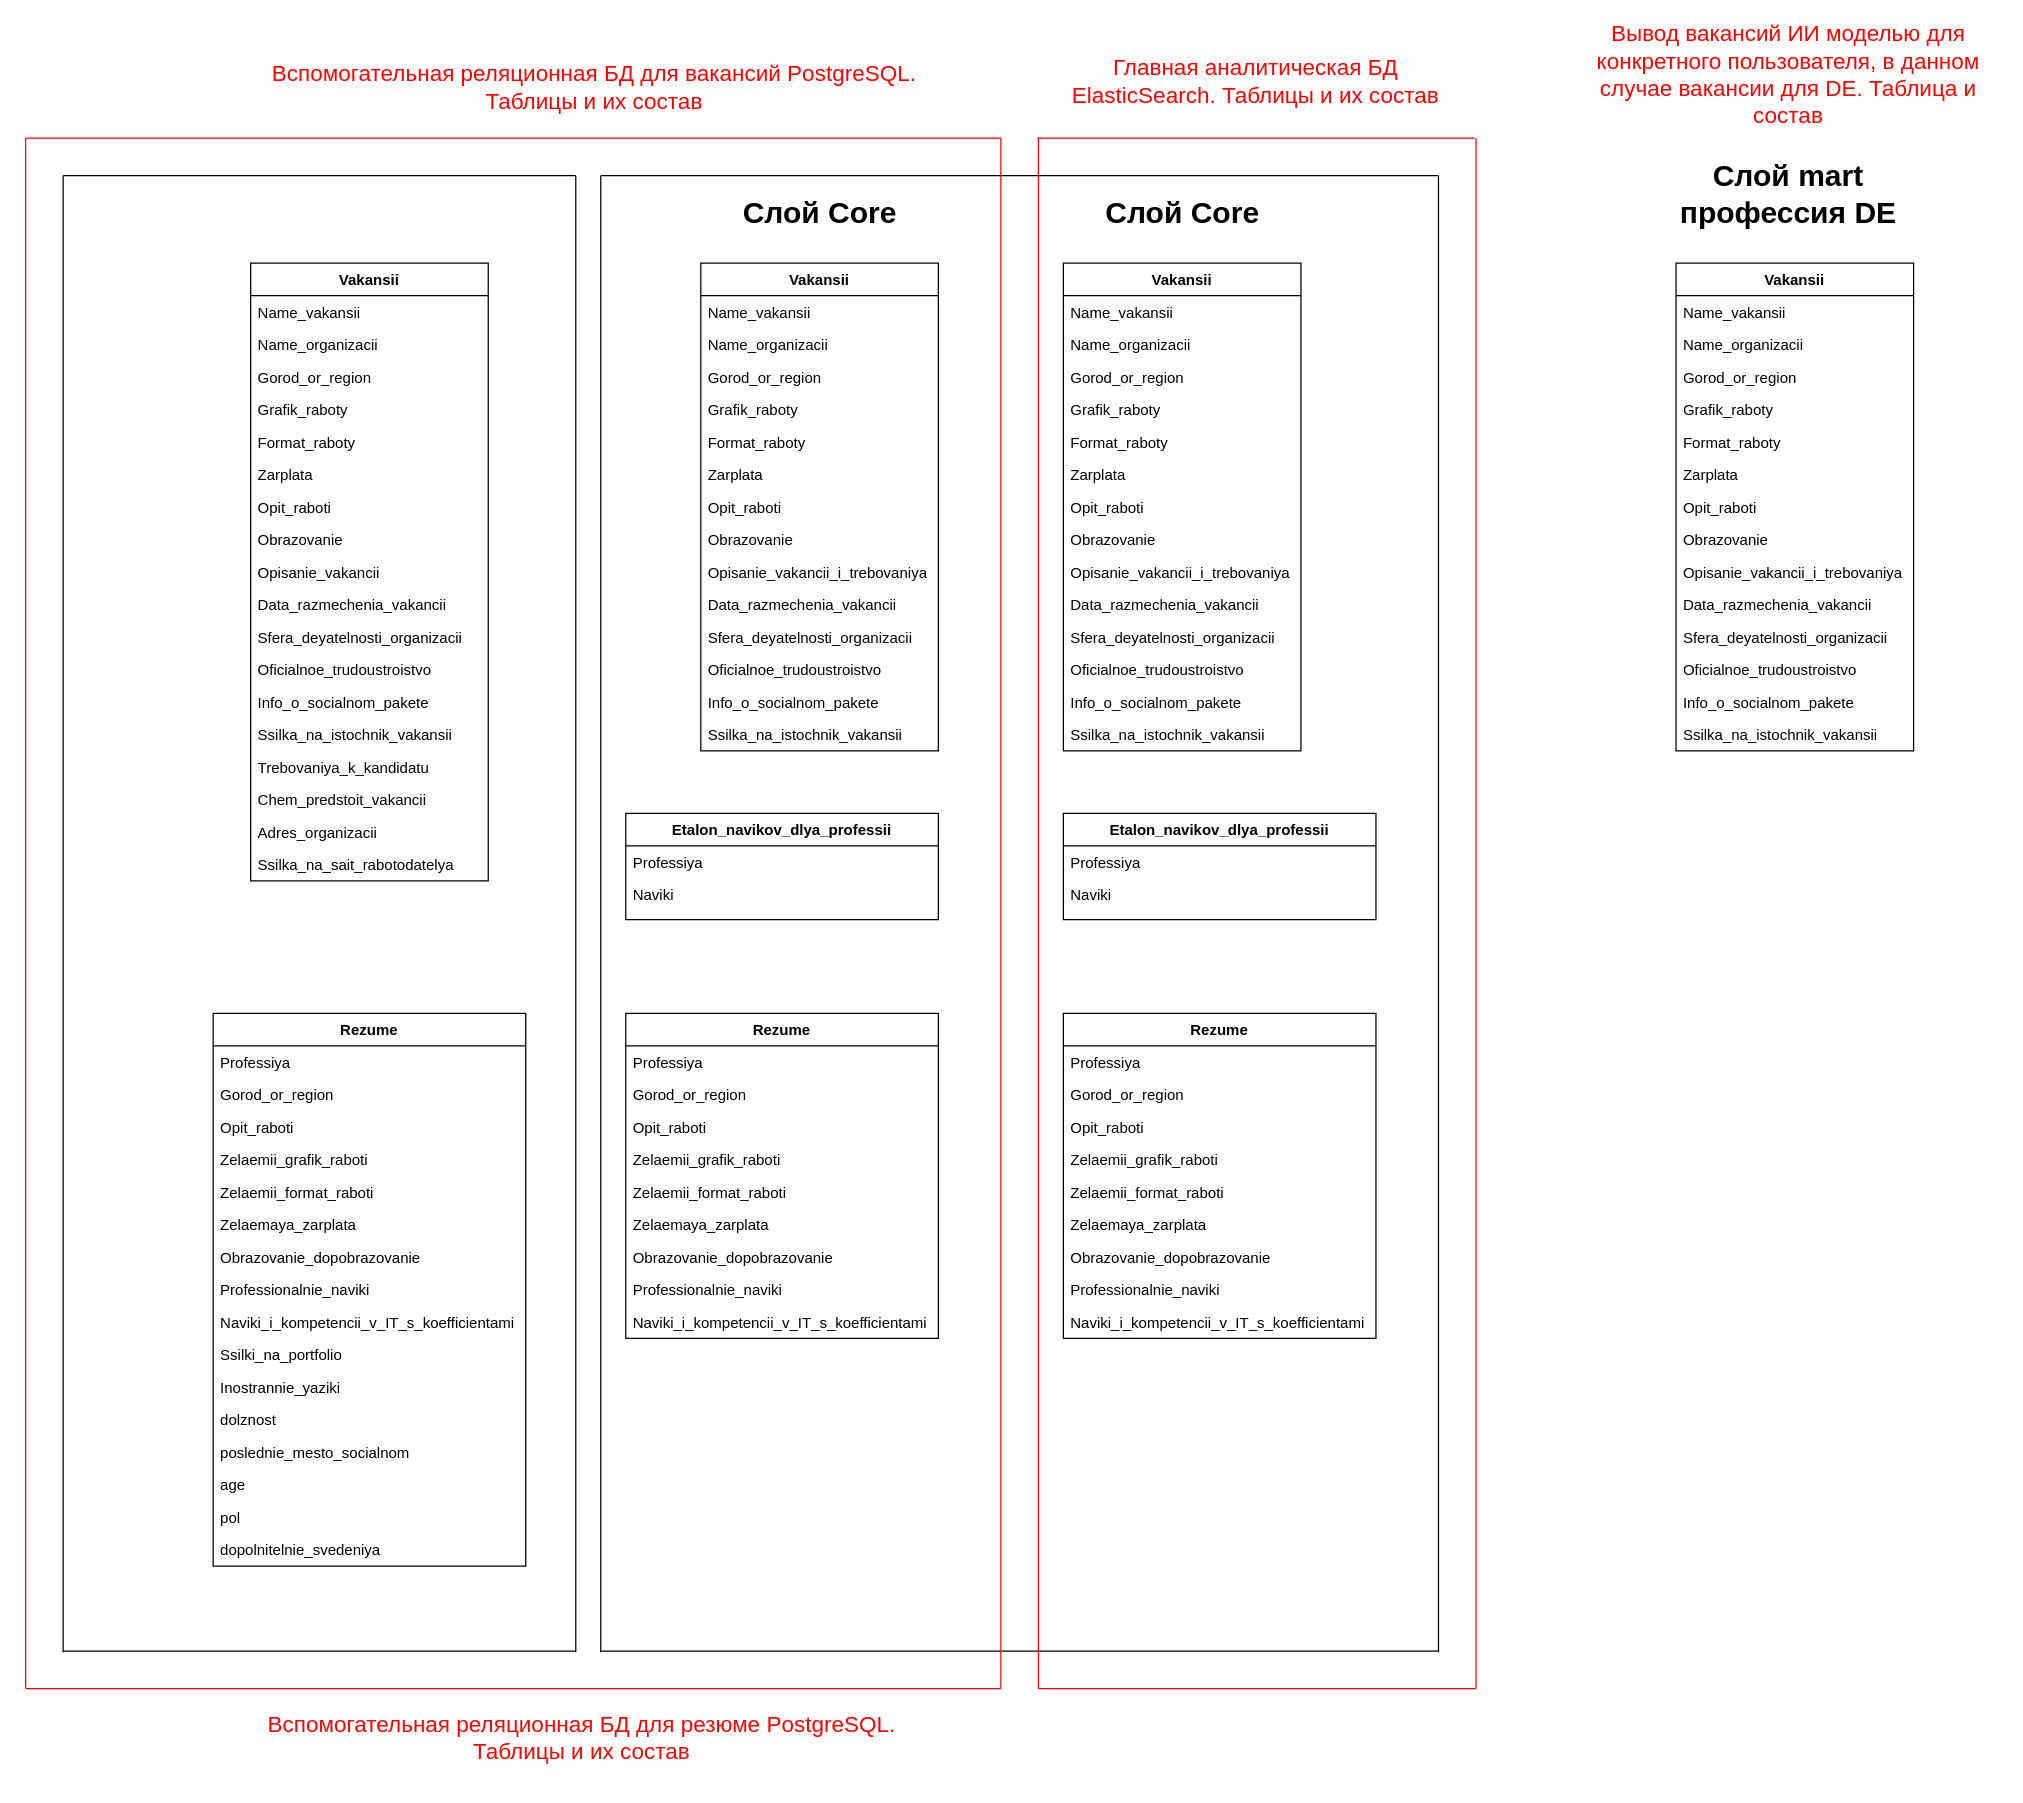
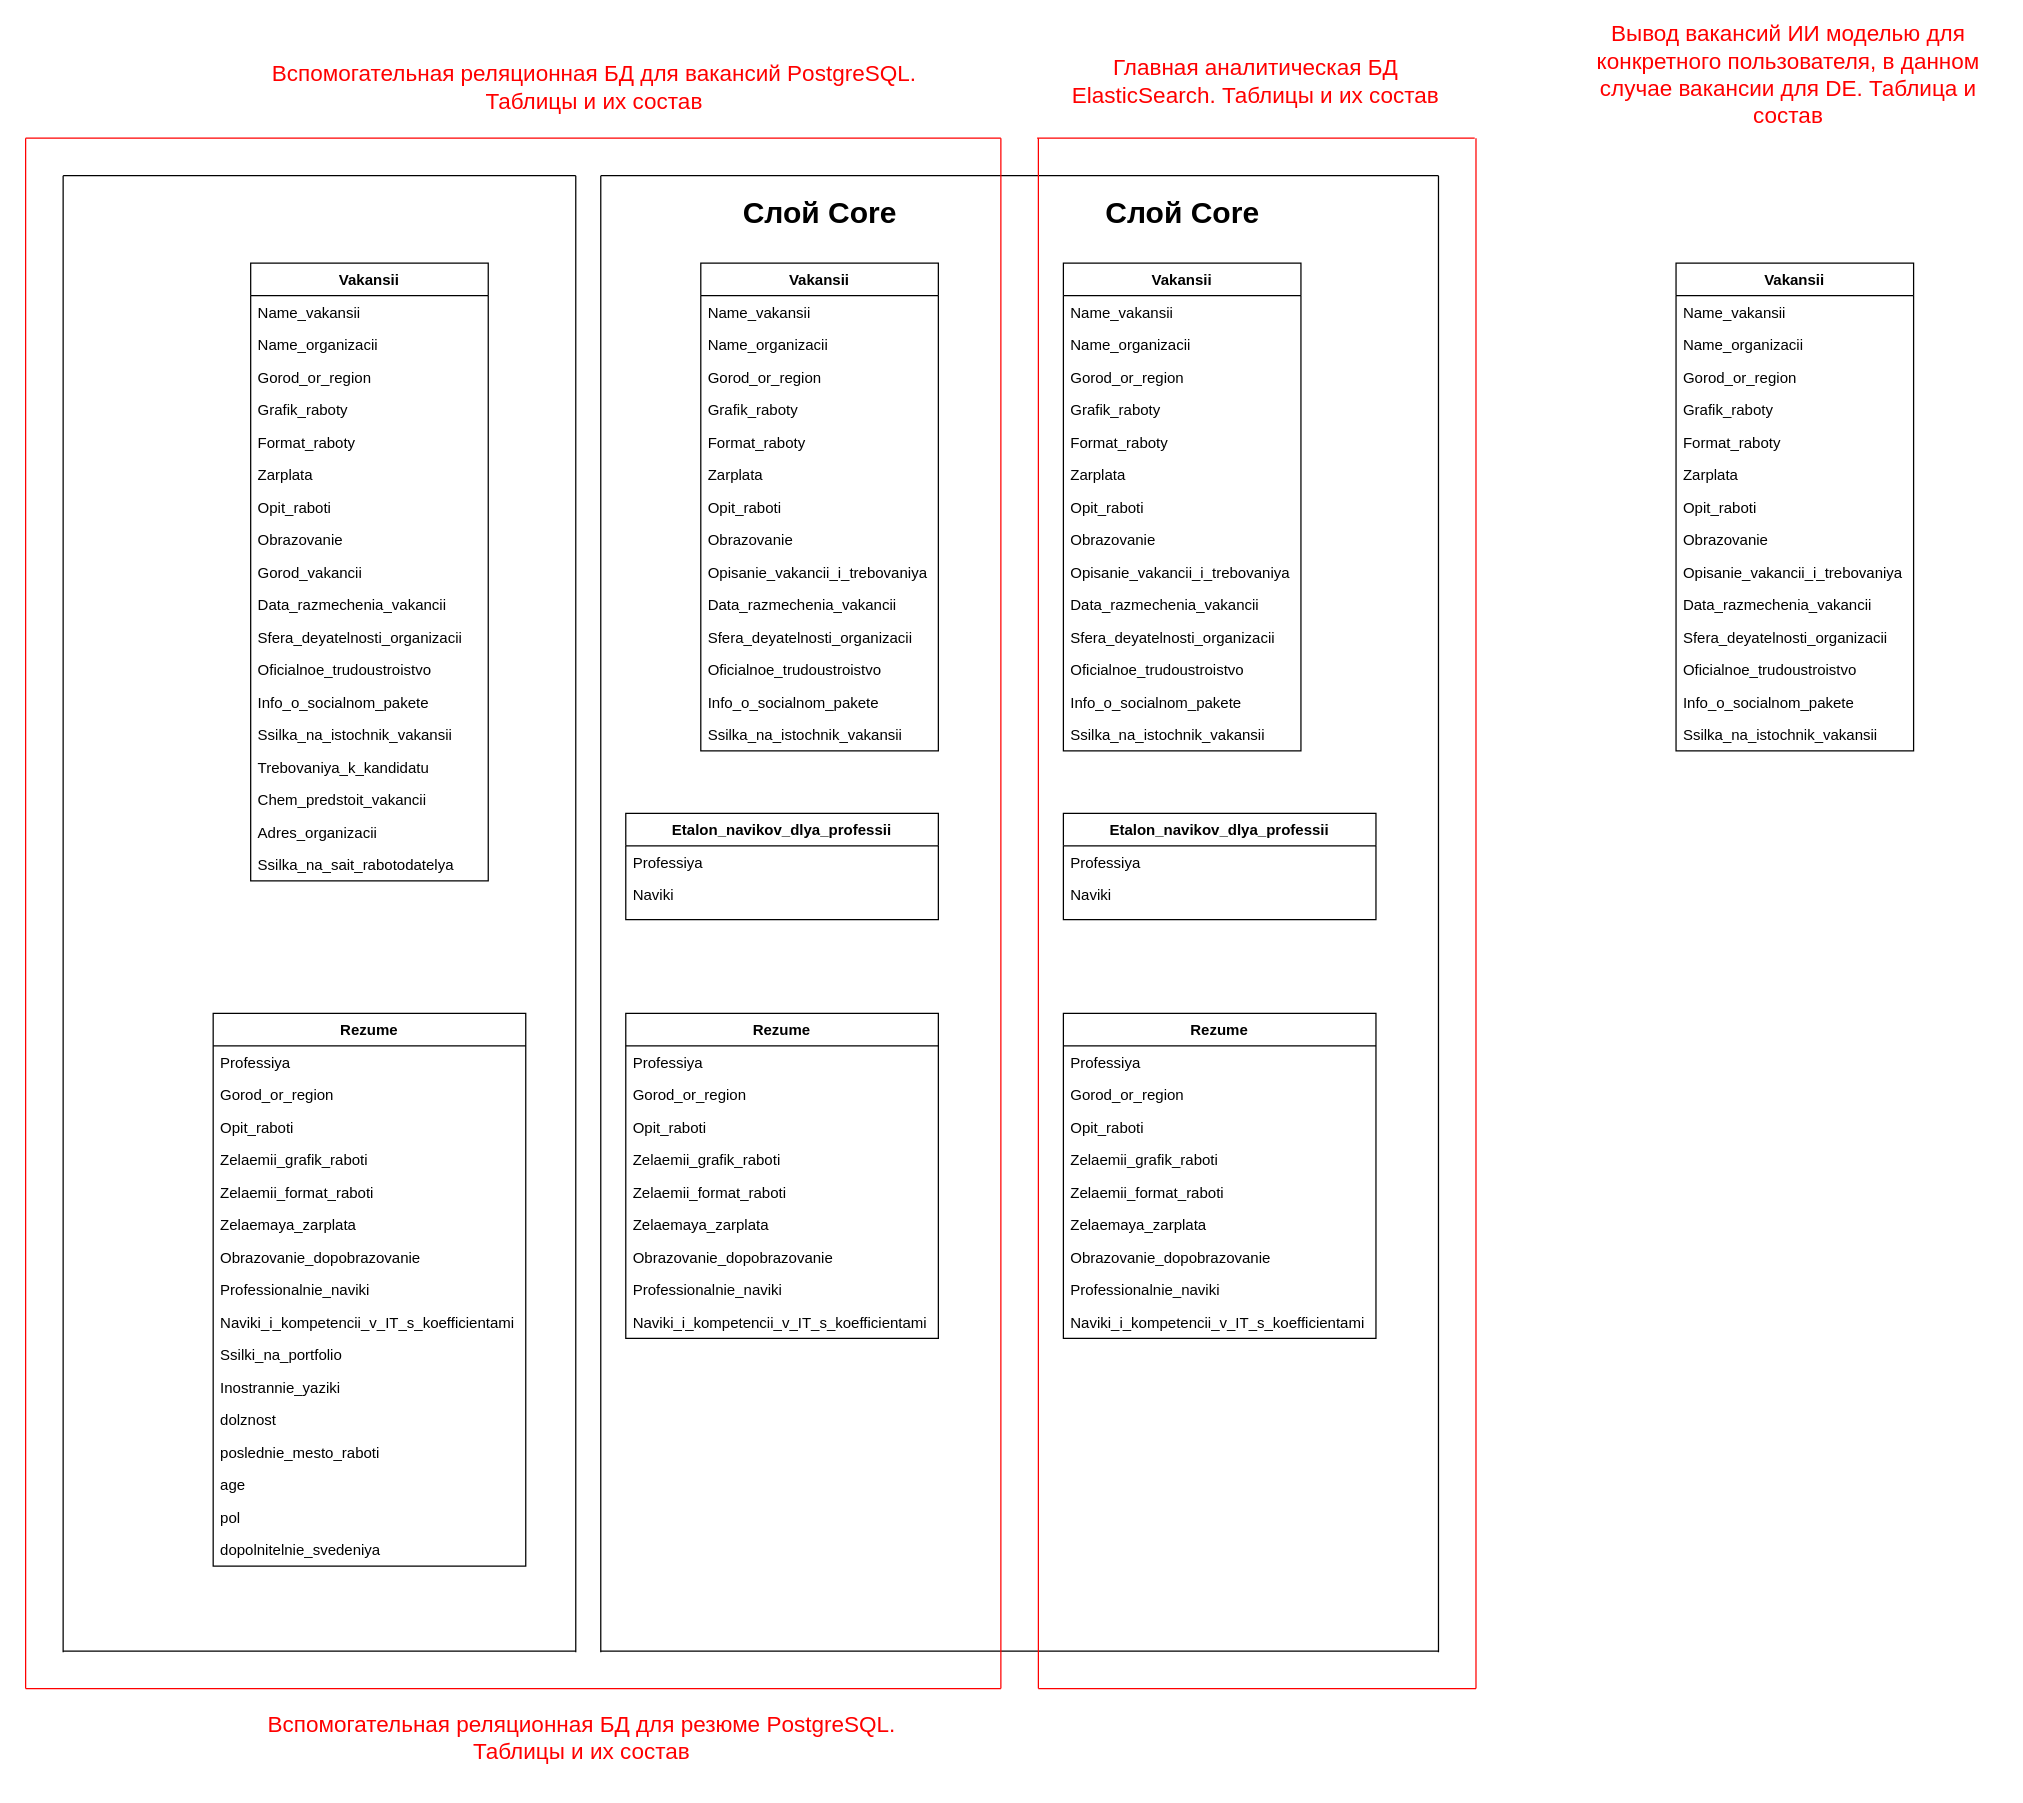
node "Слой mart профессия DE": removed
node "Opisanie_vakancii": label "Opisanie_vakancii" -> "Gorod_vakancii"
node "poslednie_mesto_socialnom": label "poslednie_mesto_socialnom" -> "poslednie_mesto_raboti"
